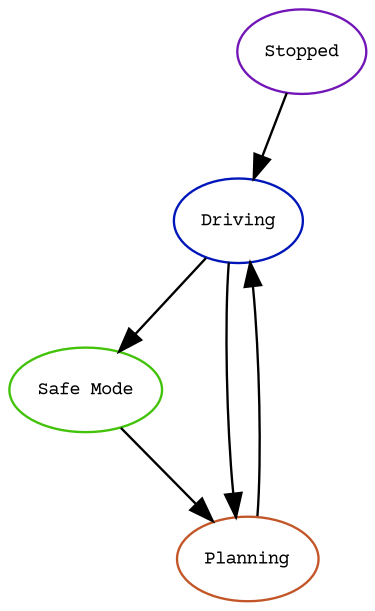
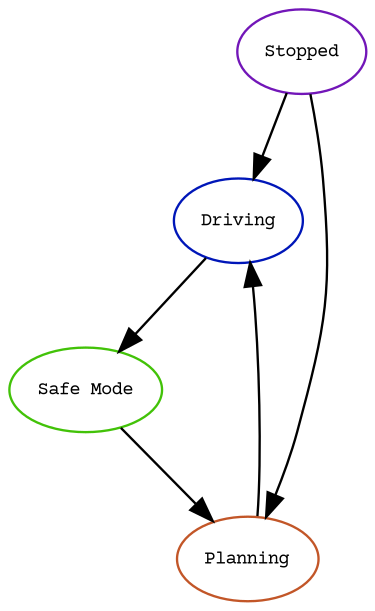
edge "Driving" -> "Planning": now "Stopped" -> "Planning"
